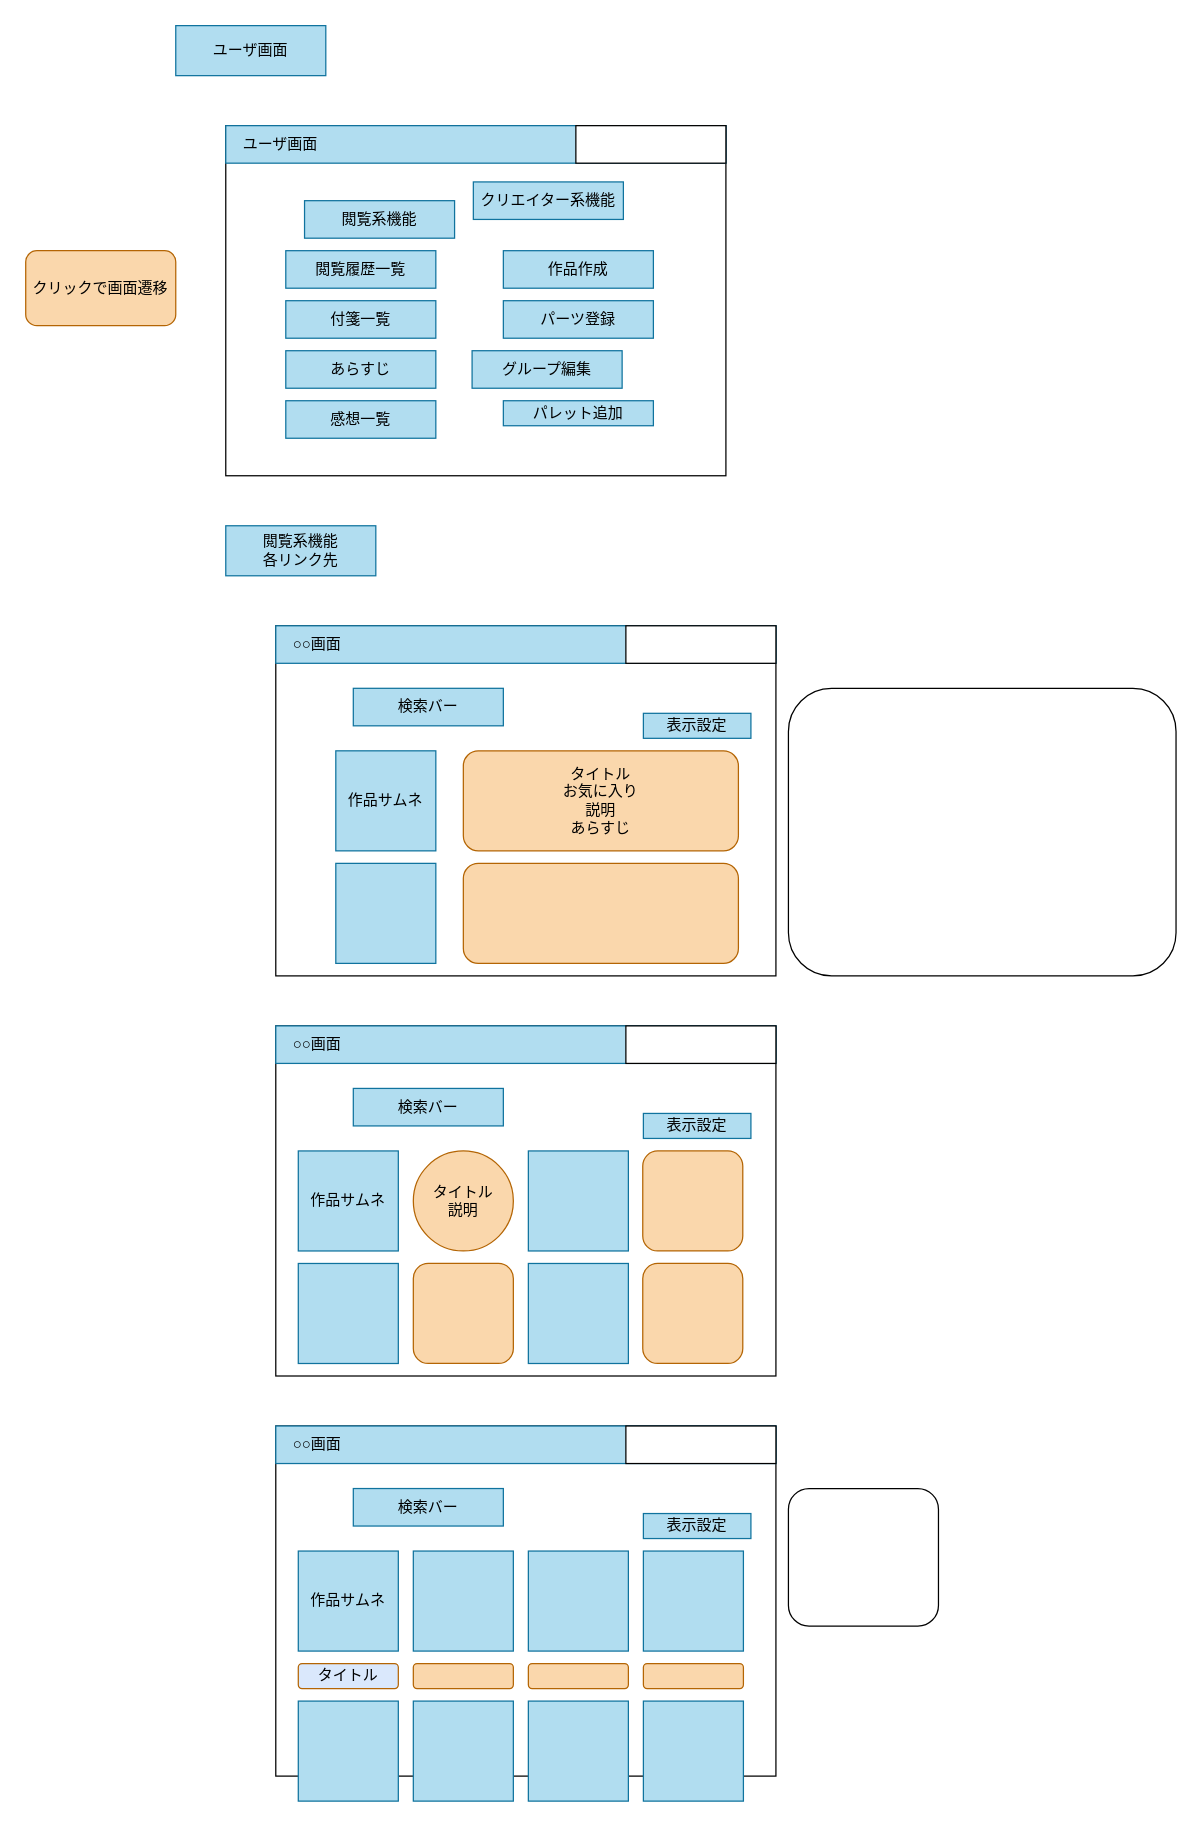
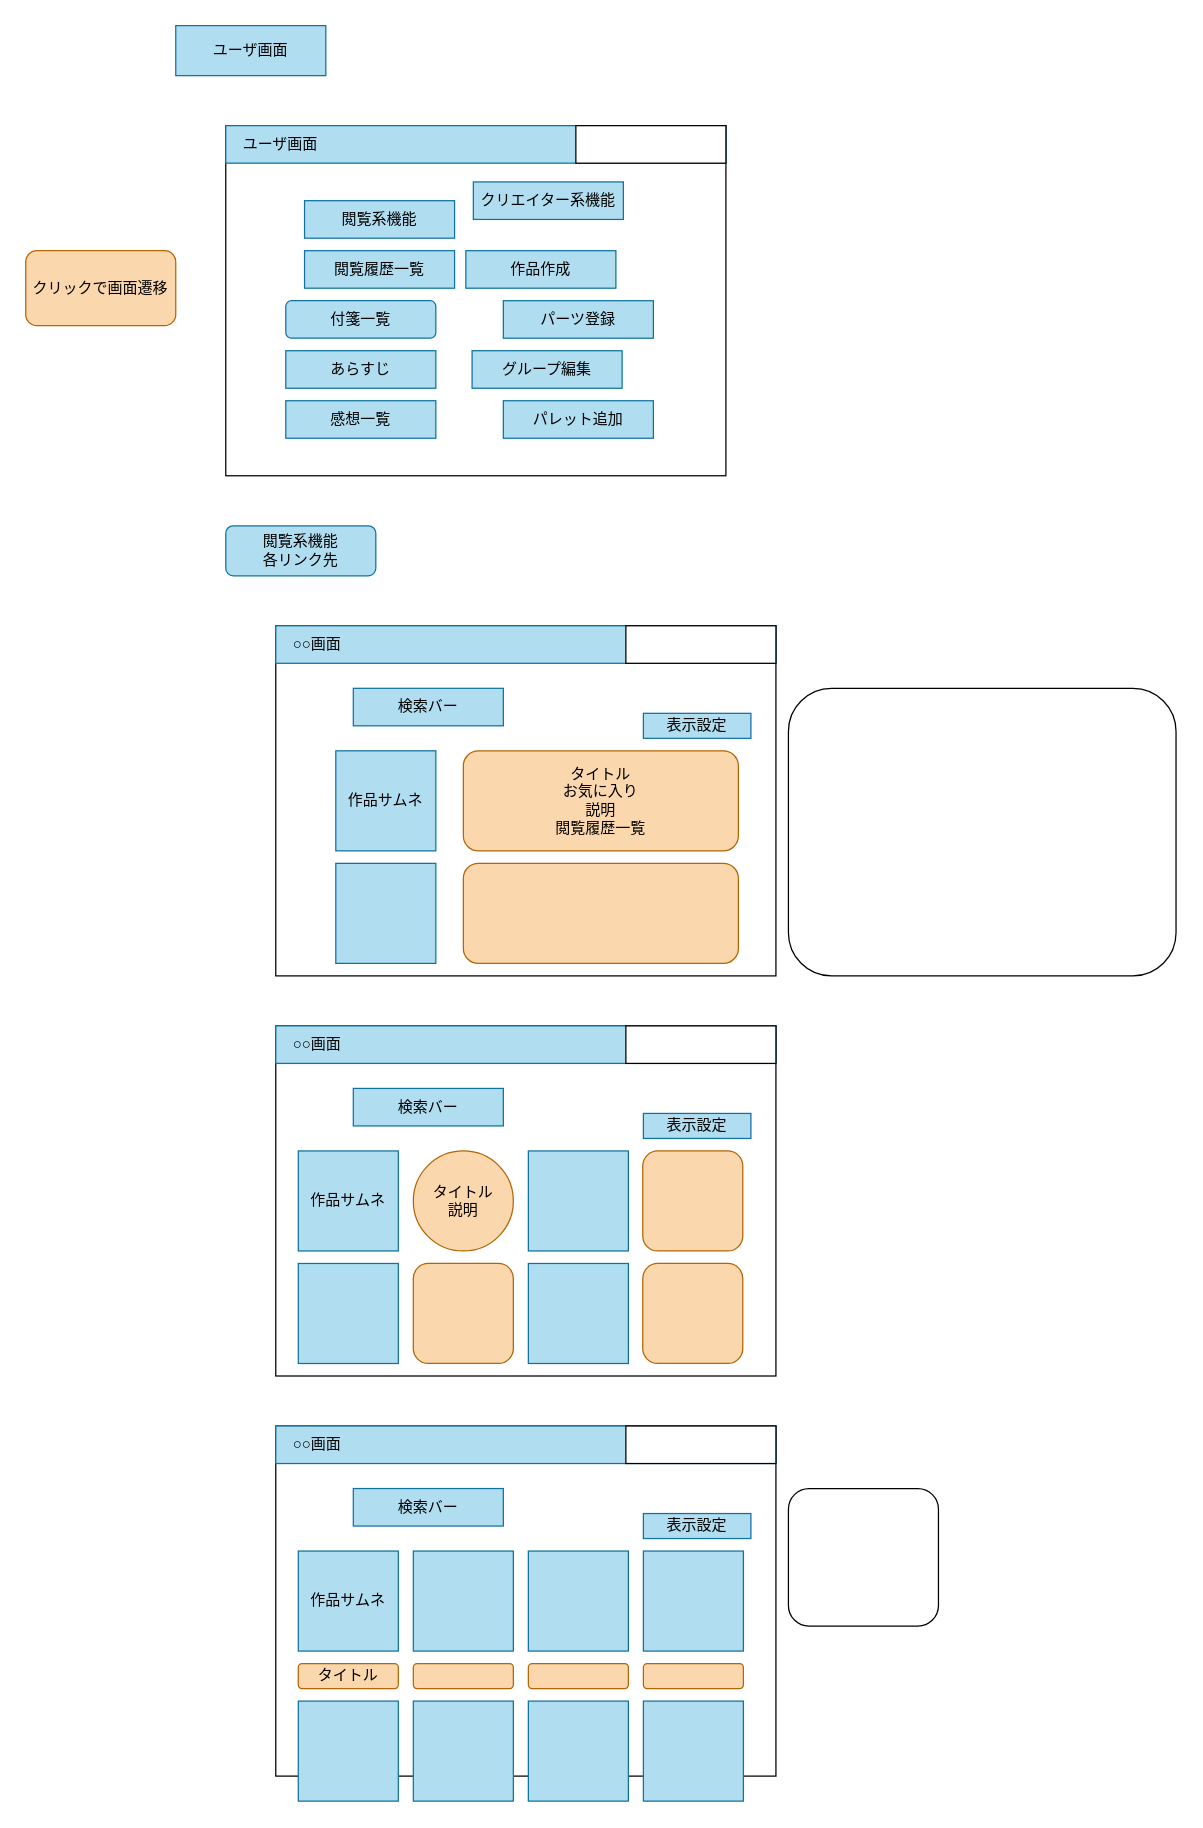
node "閲覧履歴一覧": moved (361, 269) -> (379, 269)
node "作品作成": moved (578, 269) -> (541, 269)
node "付箋一覧": shape rectangle -> rounded rectangle
node "パレット追加": size 150x25 -> 150x38
node "閲覧系機能 各リンク先": shape rectangle -> rounded rectangle
node "タイトル お気に入り 説明 あらすじ": label "タイトル お気に入り 説明 あらすじ" -> "タイトル お気に入り 説明 閲覧履歴一覧"
node "タイトル": fillcolor #dae8fc -> #fad7ac
